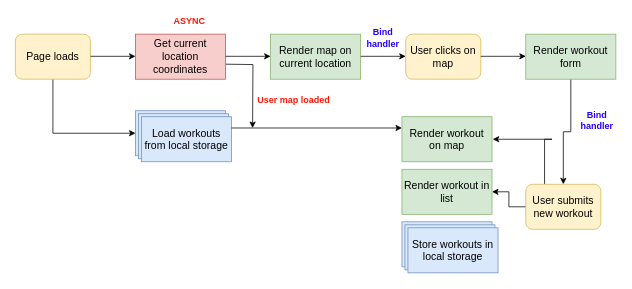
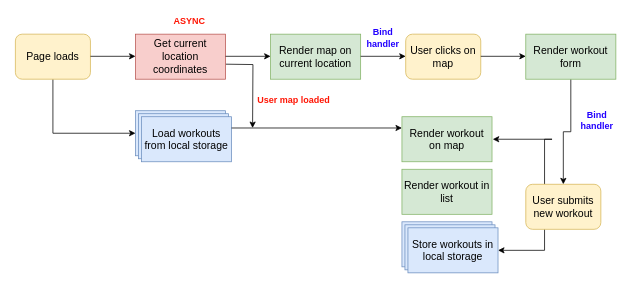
edge "User submits new workout" -> "Render workout in list": removed
edge "User submits new workout" -> "Store workouts in local storage": added
